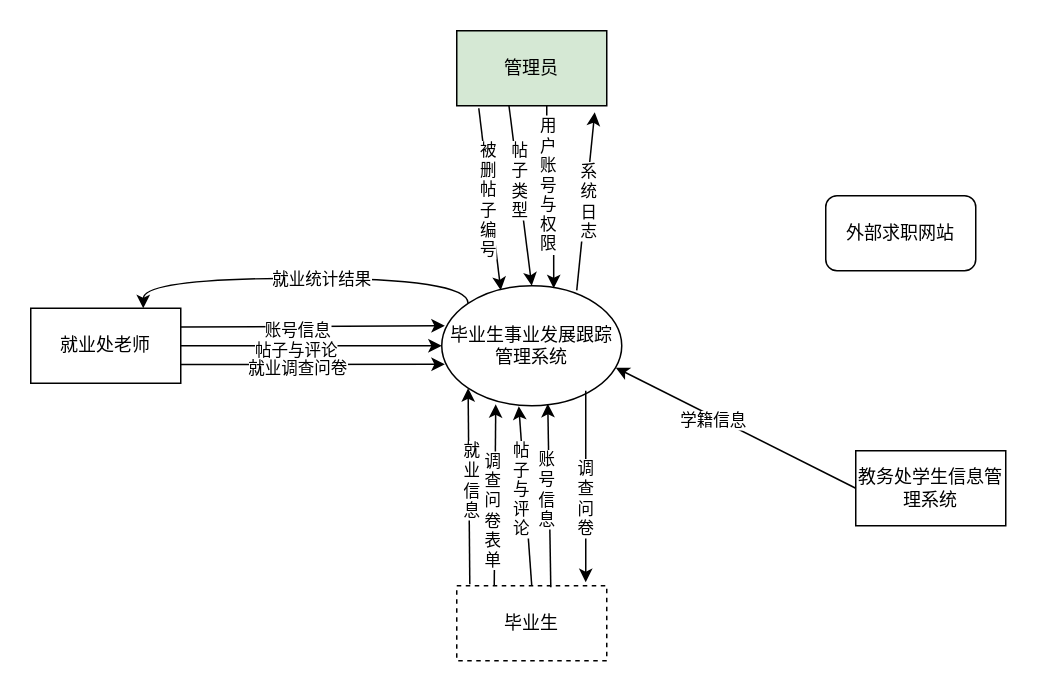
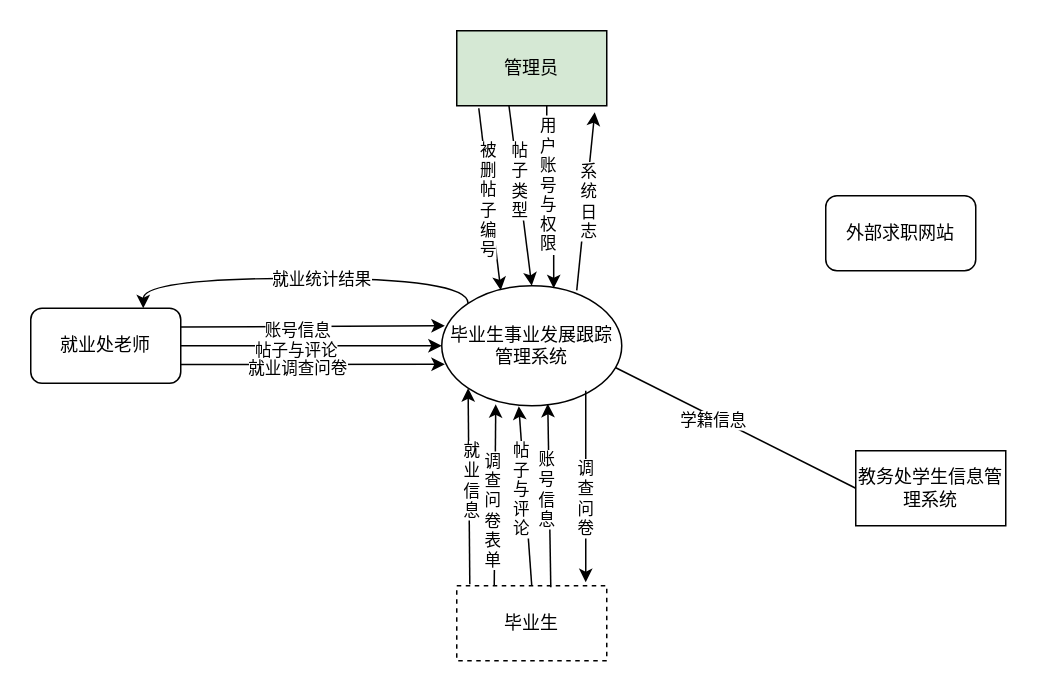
node "就业处老师": shape rectangle -> rounded rectangle
edge "教务处学生信息管理系统" -> "毕业生事业发展跟踪管理系统": arrowhead classic -> none
